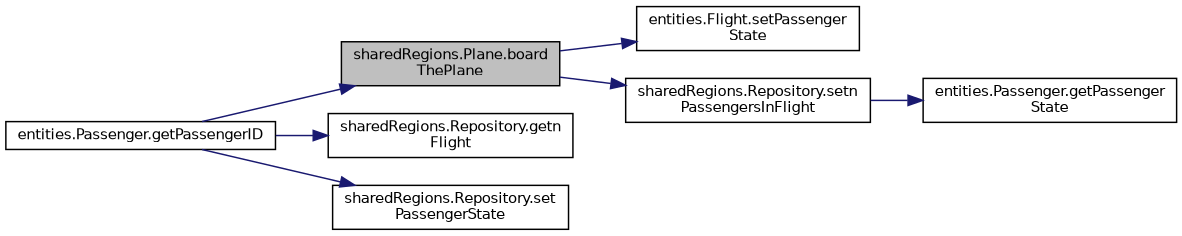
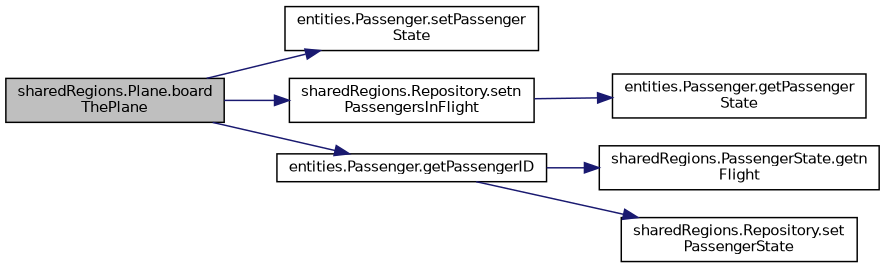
node "entities.Flight.setPassenger State": label "entities.Flight.setPassenger State" -> "entities.Passenger.setPassenger State"
edge "entities.Passenger.getPassengerID" -> "sharedRegions.Plane.board ThePlane": reversed
node "sharedRegions.Repository.getn Flight": label "sharedRegions.Repository.getn Flight" -> "sharedRegions.PassengerState.getn Flight"
